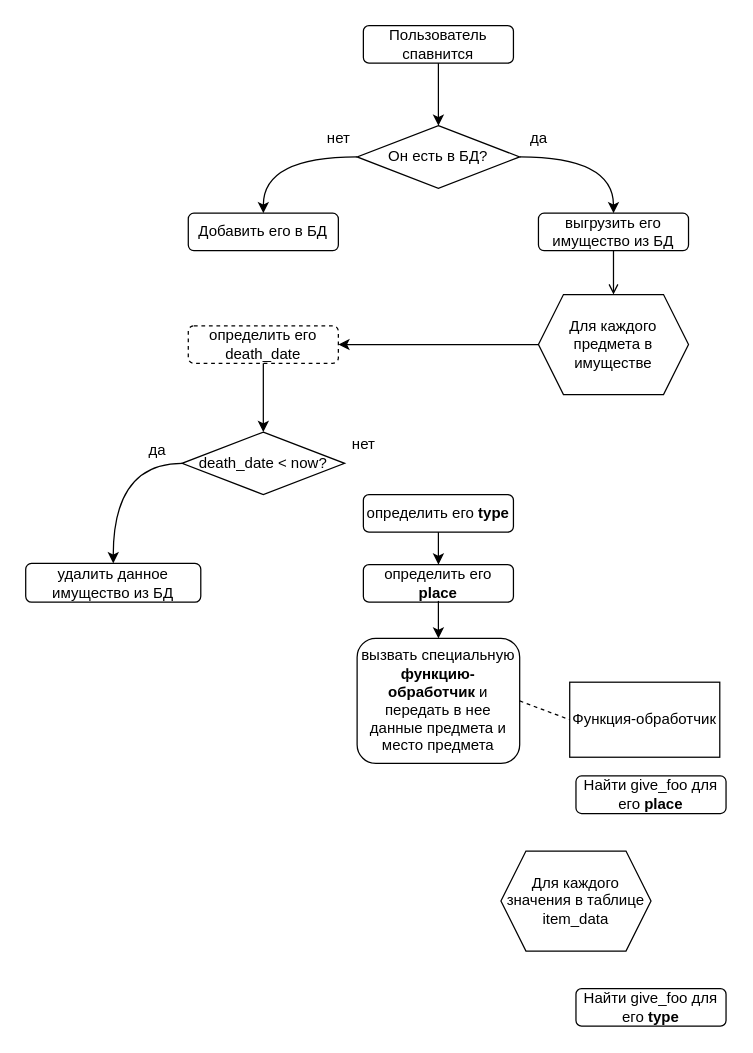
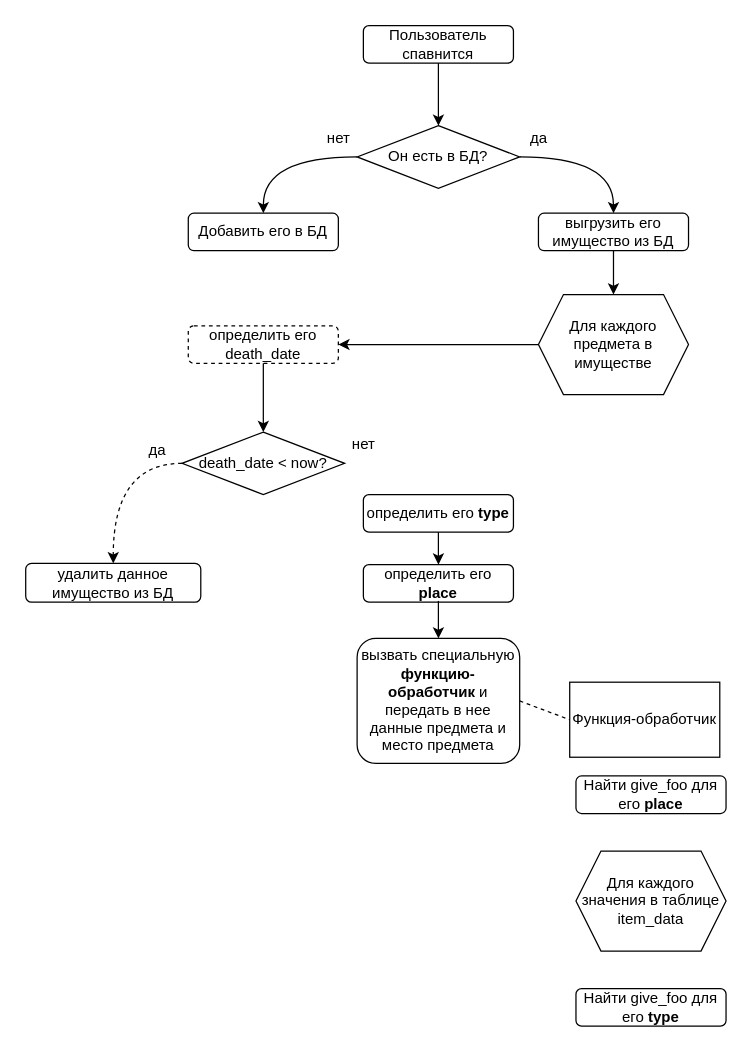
edge "выгрузить его имущество из БД" -> "Для каждого предмета в имуществе": arrowhead open -> classic
edge "death_date < now?" -> "удалить данное имущество из БД": style solid -> dashed
node "Для каждого значения в таблице item_data": moved (576, 901) -> (651, 901)
